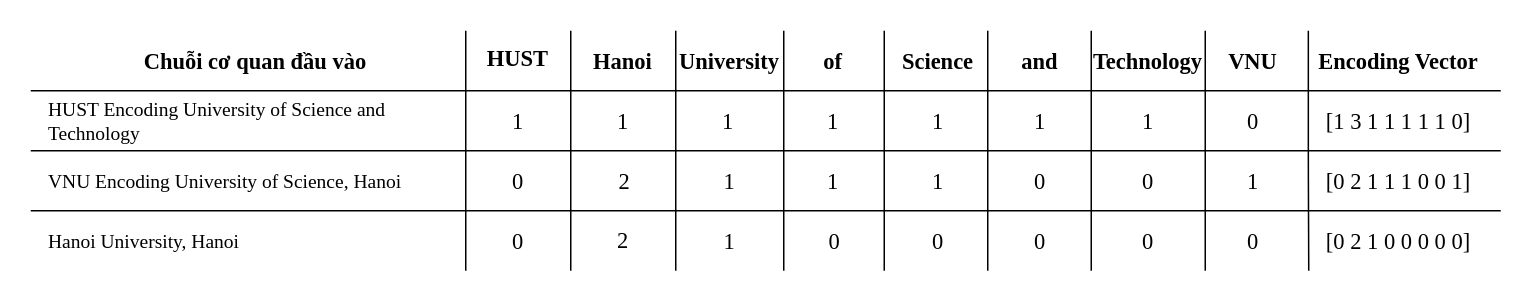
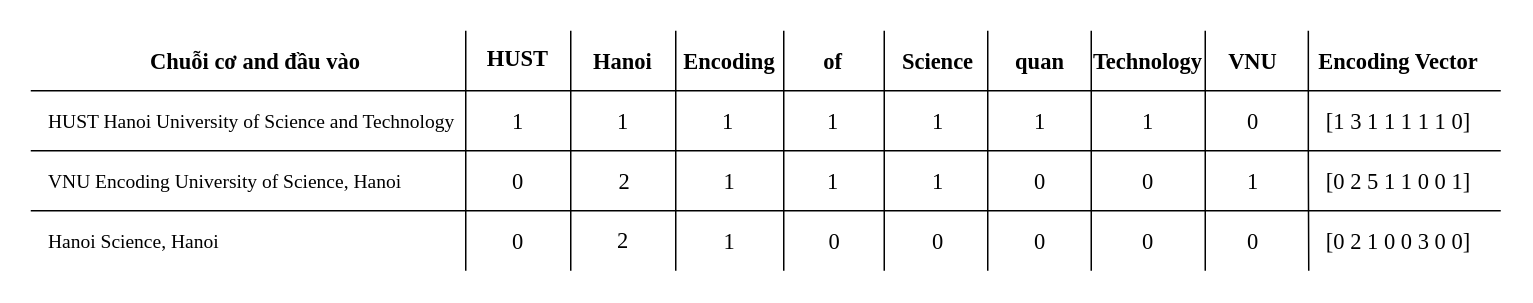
node "Chuỗi cơ quan đầu vào": label "Chuỗi cơ quan đầu vào" -> "Chuỗi cơ and đầu vào"
node "University": label "University" -> "Encoding"
node "and": label "and" -> "quan"
node "HUST Encoding University of Science and Technology": label "HUST Encoding University of Science and Technology" -> "HUST Hanoi University of Science and Technology"
node "[0 2 1 1 1 0 0 1]": label "[0 2 1 1 1 0 0 1]" -> "[0 2 5 1 1 0 0 1]"
node "Hanoi University, Hanoi": label "Hanoi University, Hanoi" -> "Hanoi Science, Hanoi"
node "[0 2 1 0 0 0 0 0]": label "[0 2 1 0 0 0 0 0]" -> "[0 2 1 0 0 3 0 0]"
